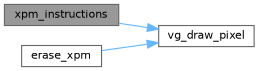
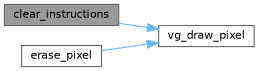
node "xpm_instructions": label "xpm_instructions" -> "clear_instructions"
node "erase_xpm": label "erase_xpm" -> "erase_pixel"
